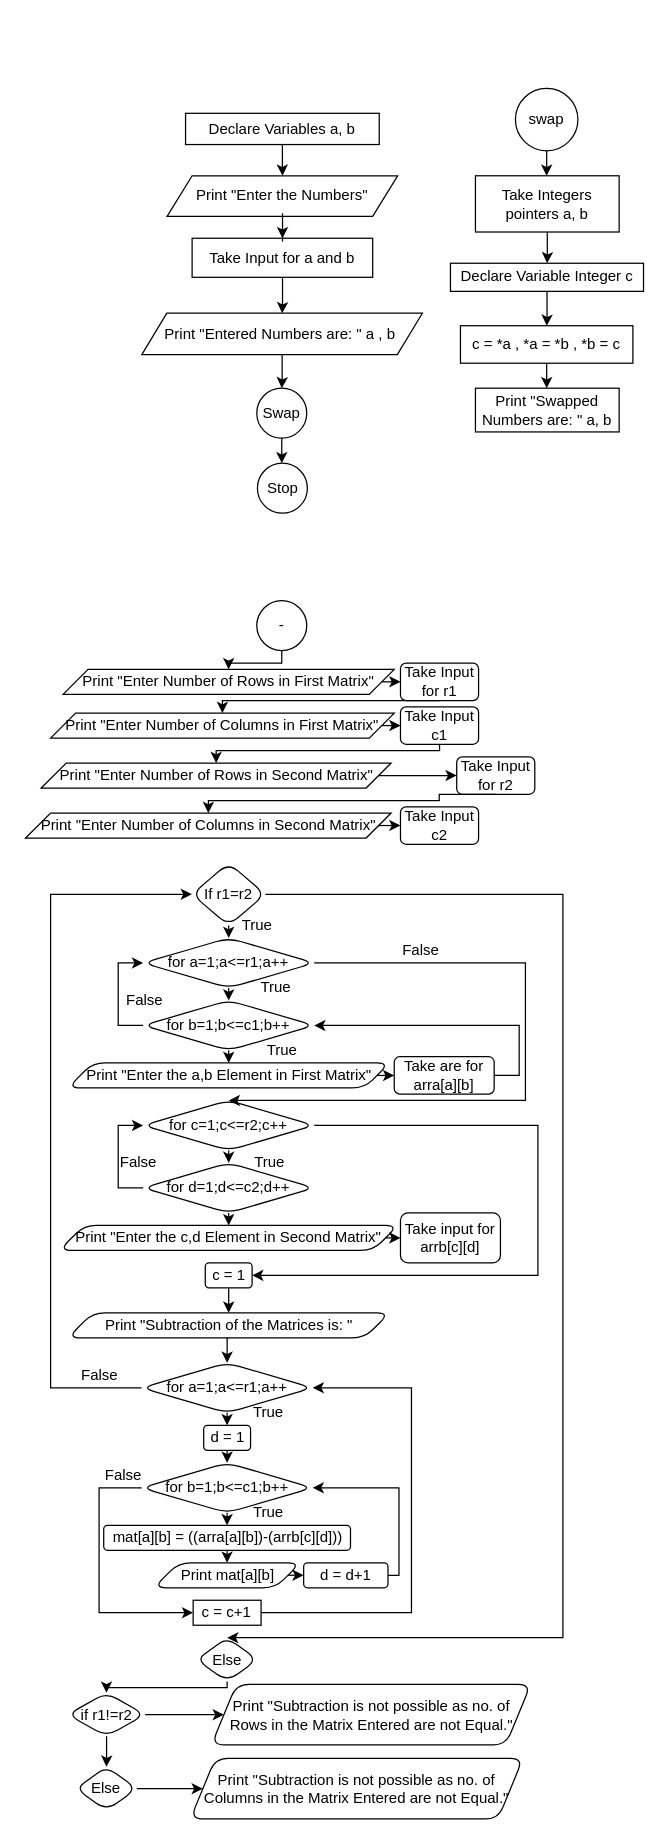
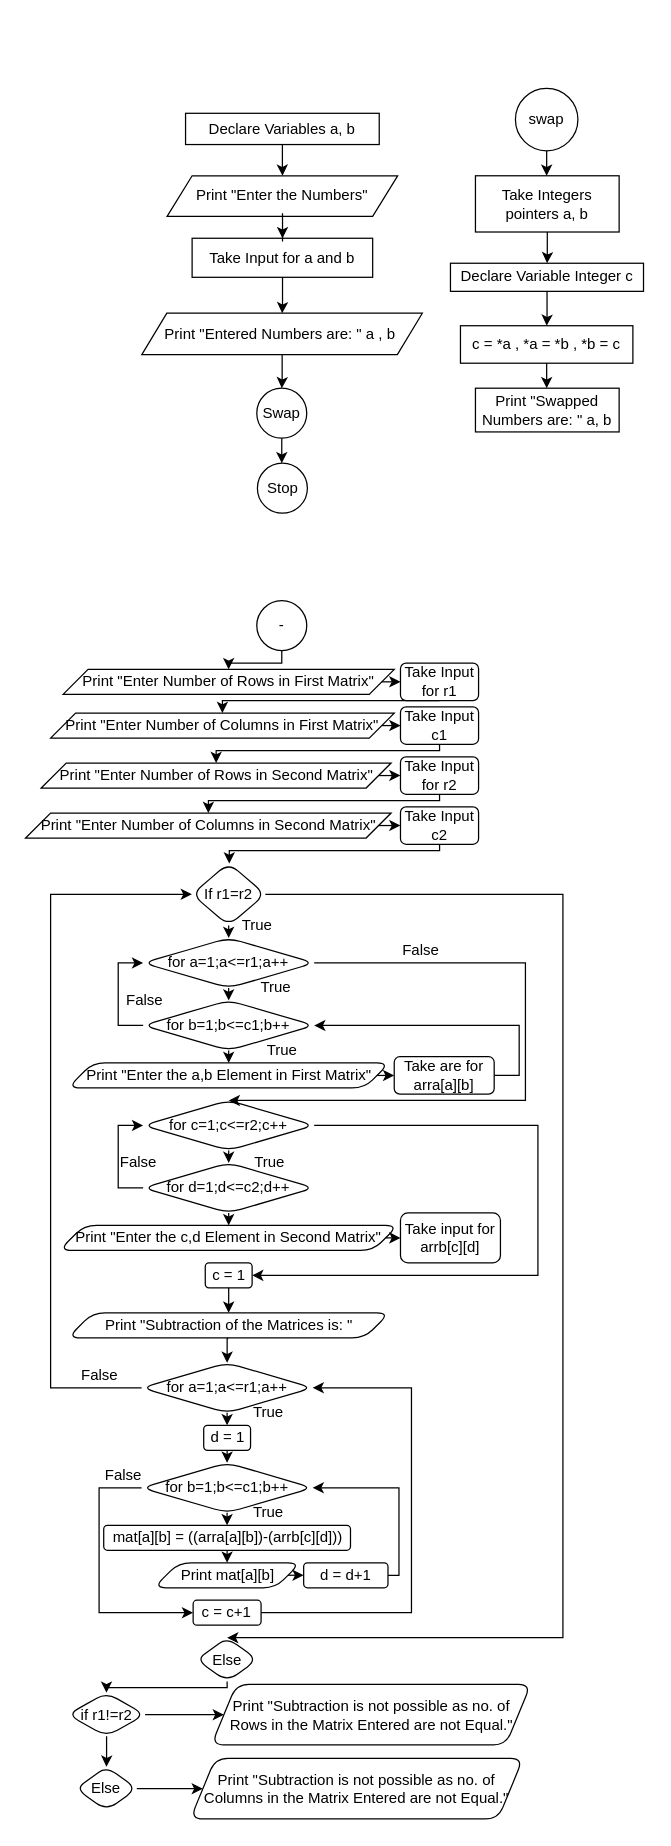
node "Take Input for r2": moved (496, 776) -> (440, 776)
edge "Take Input c2" -> "If r1=r2": added
node "c = c+1": shape rectangle -> rounded rectangle
